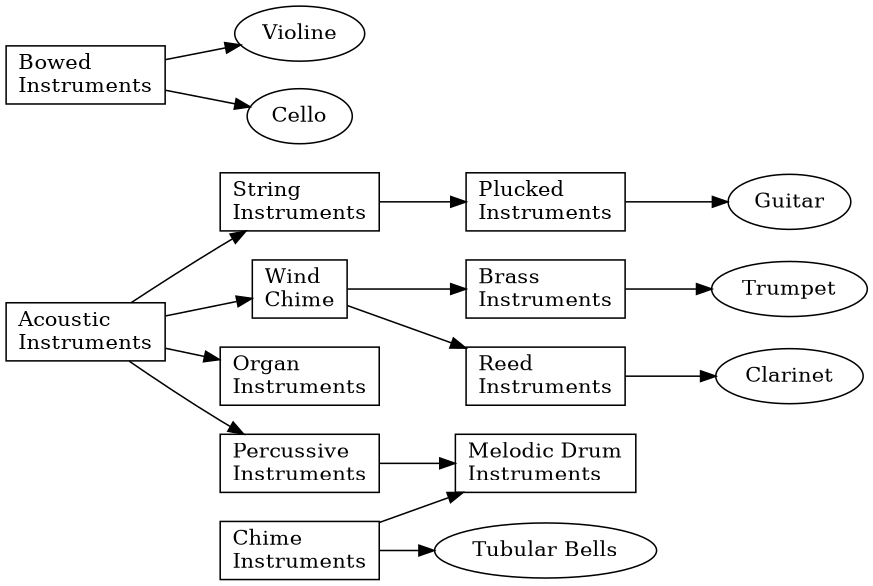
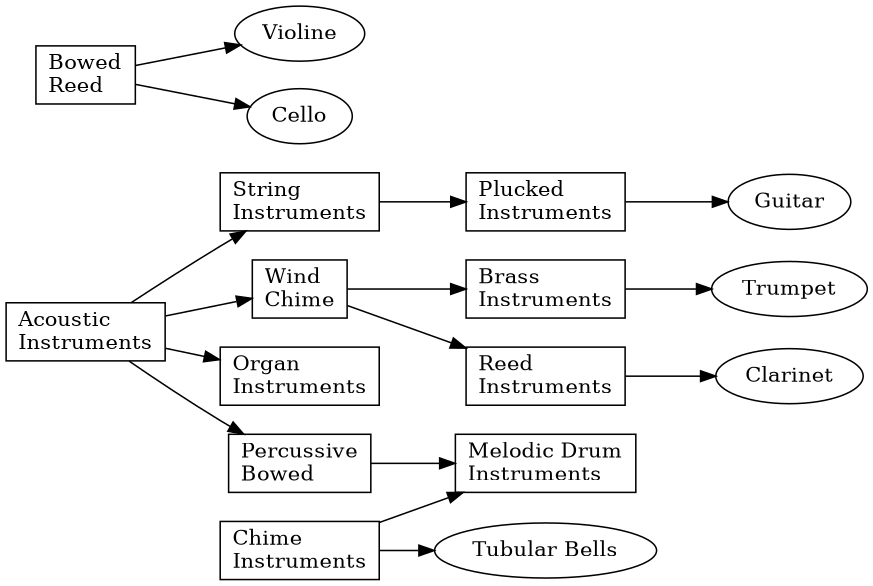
node "Bowed Instruments": label "Bowed Instruments" -> "Bowed Reed"
node "Percussive Instruments": label "Percussive Instruments" -> "Percussive Bowed"
